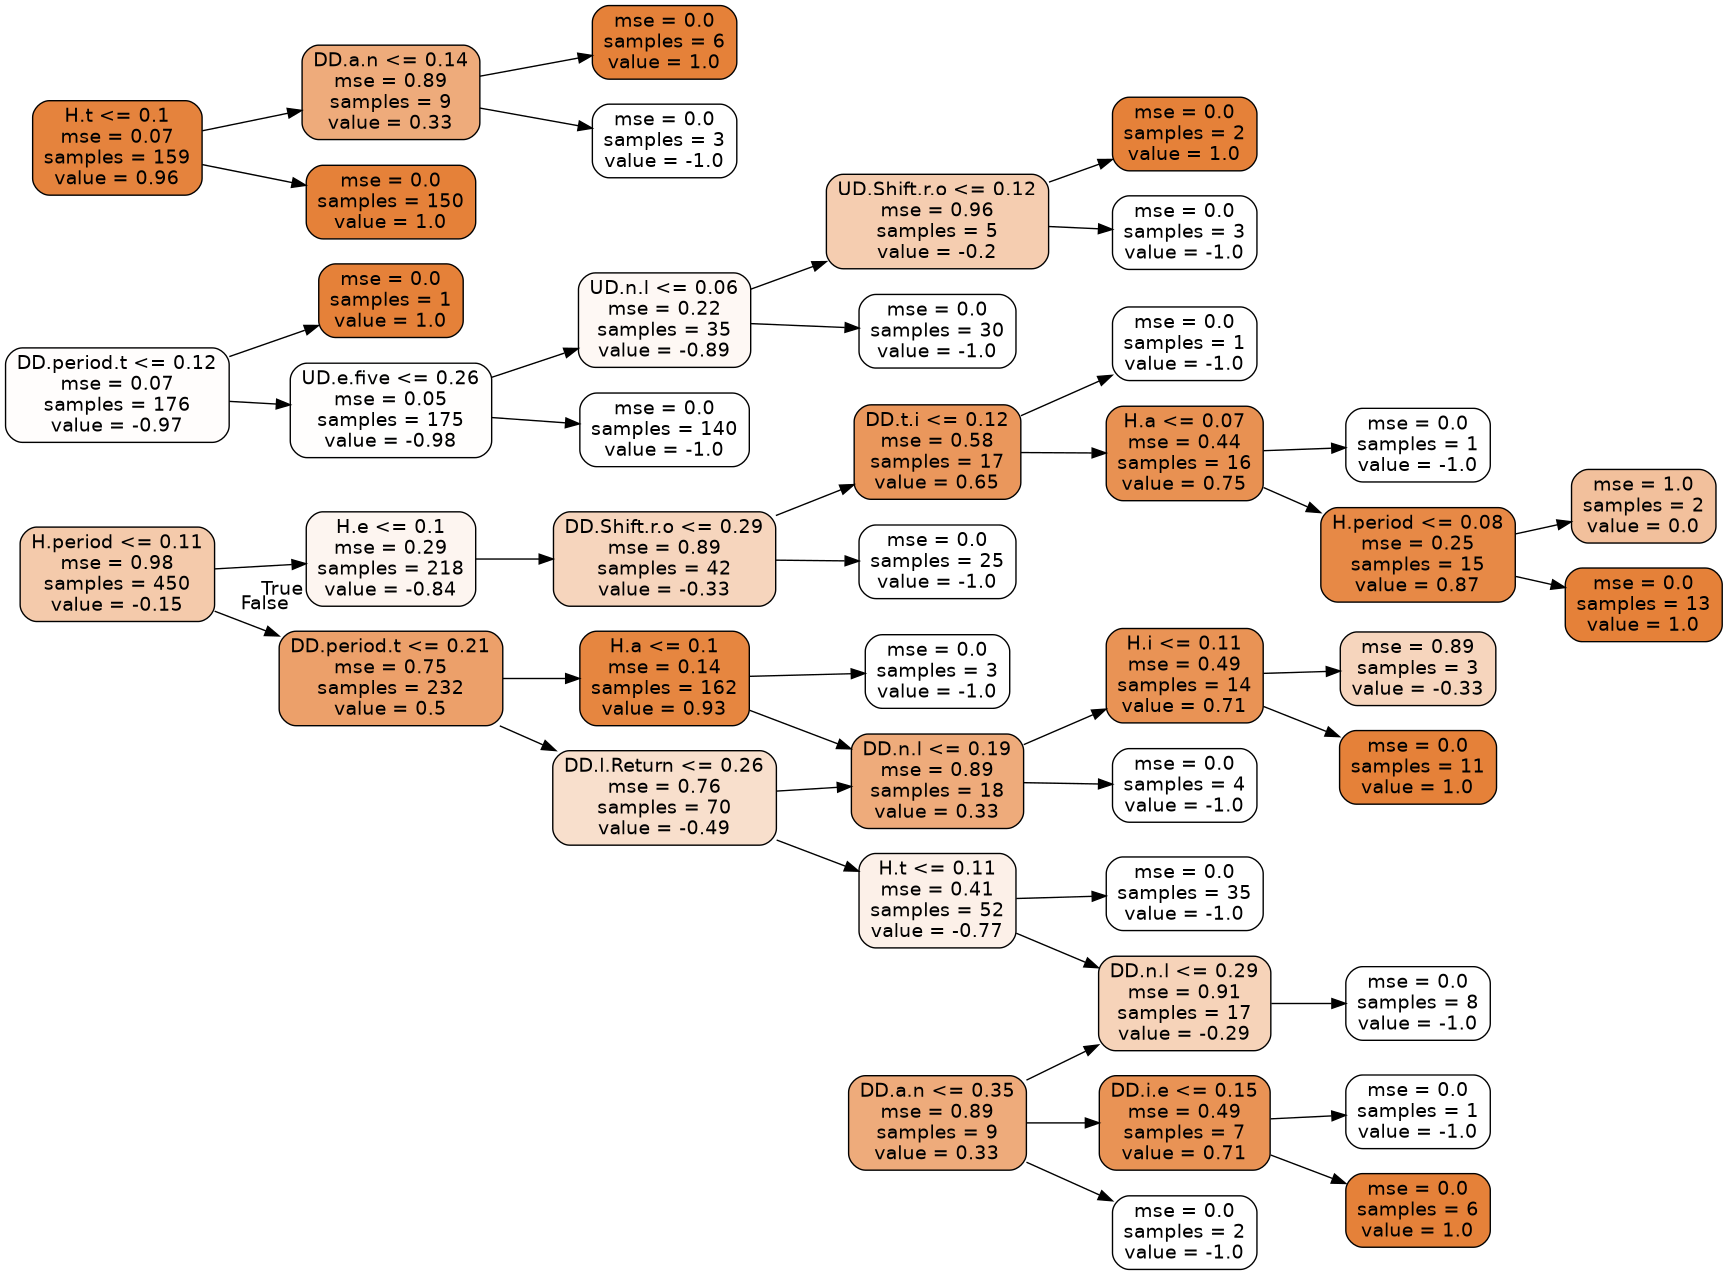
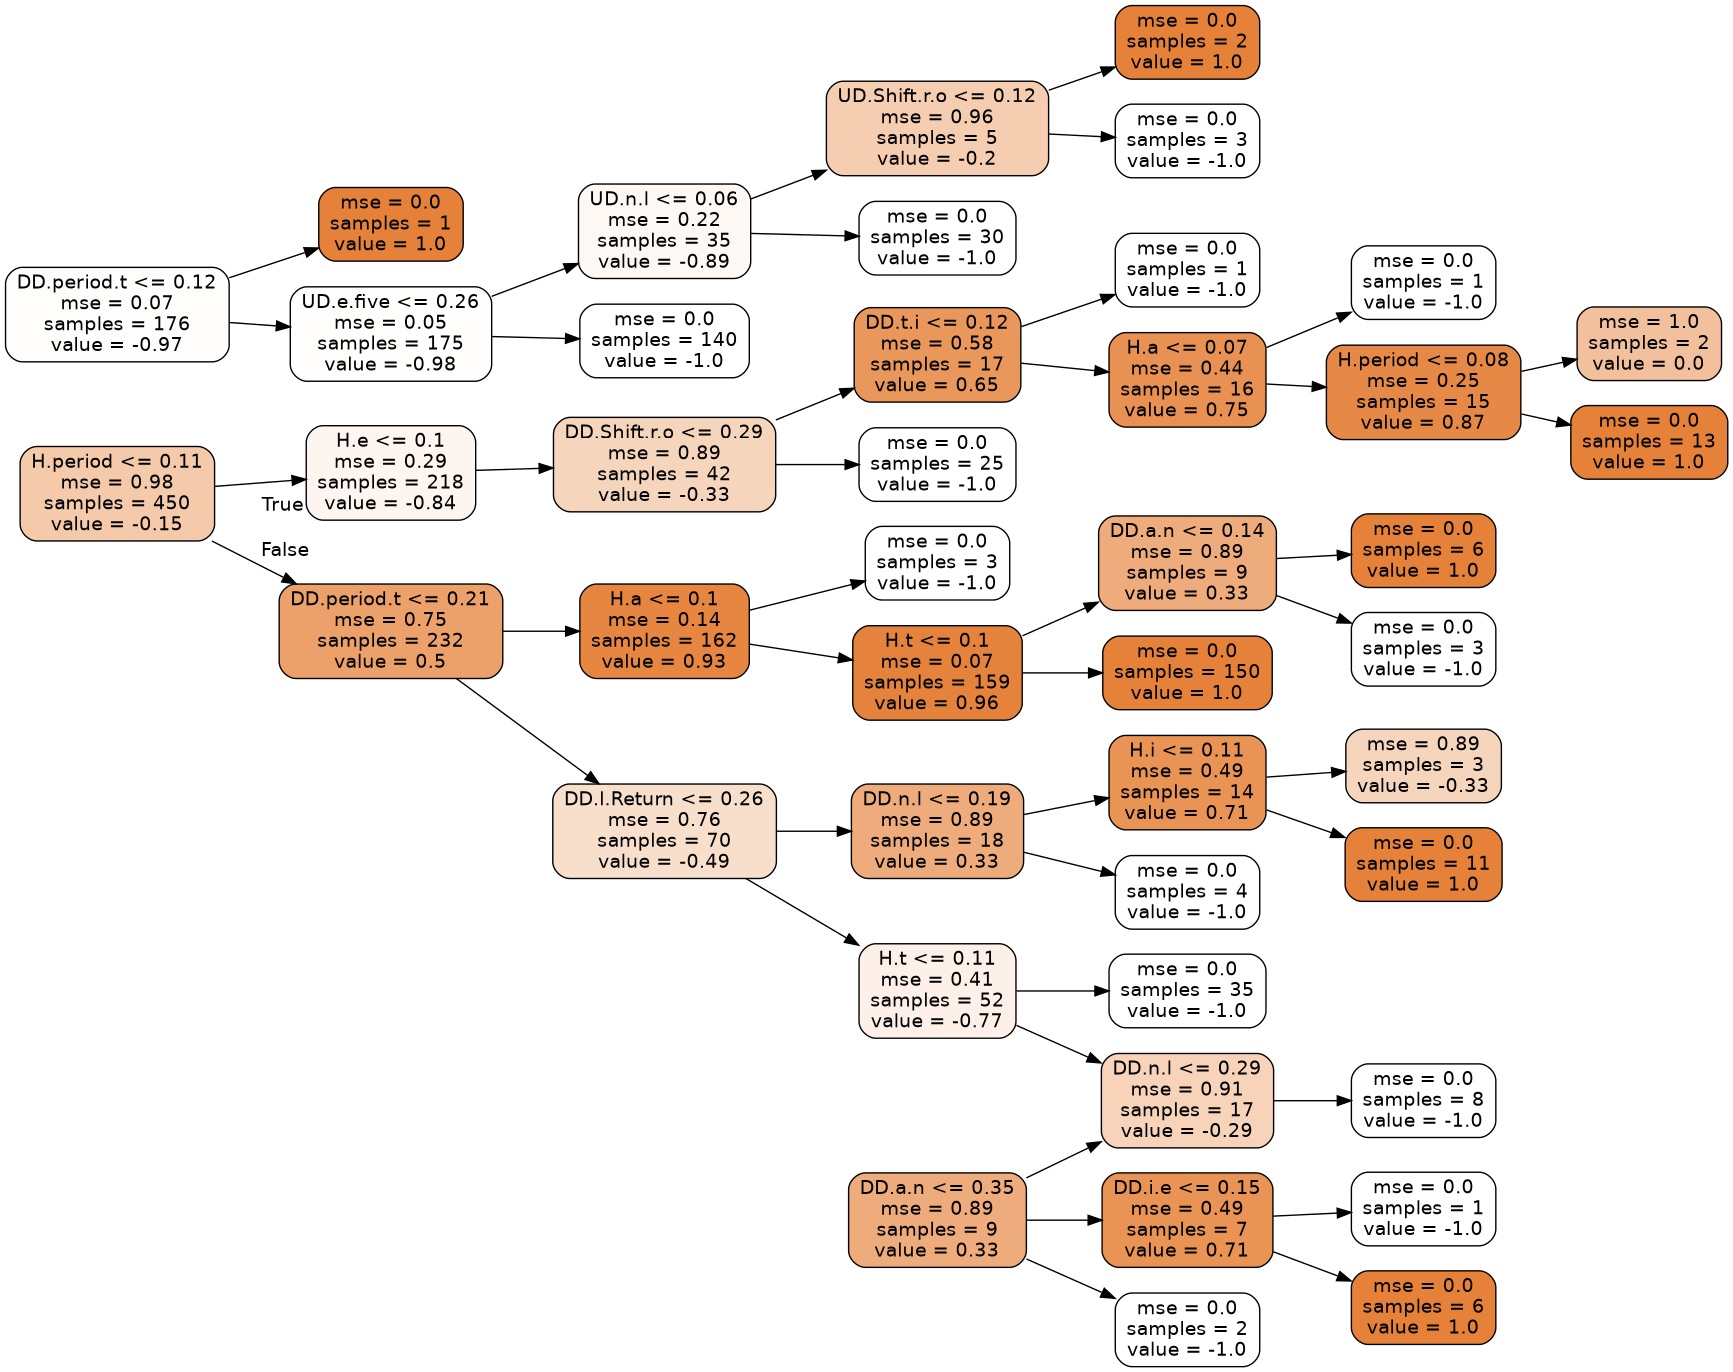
edge "H.a <= 0.1 mse = 0.14 samples = 162 value = 0.93" -> "DD.n.l <= 0.19 mse = 0.89 samples = 18 value = 0.33": now "H.a <= 0.1 mse = 0.14 samples = 162 value = 0.93" -> "H.t <= 0.1 mse = 0.07 samples = 159 value = 0.96"
